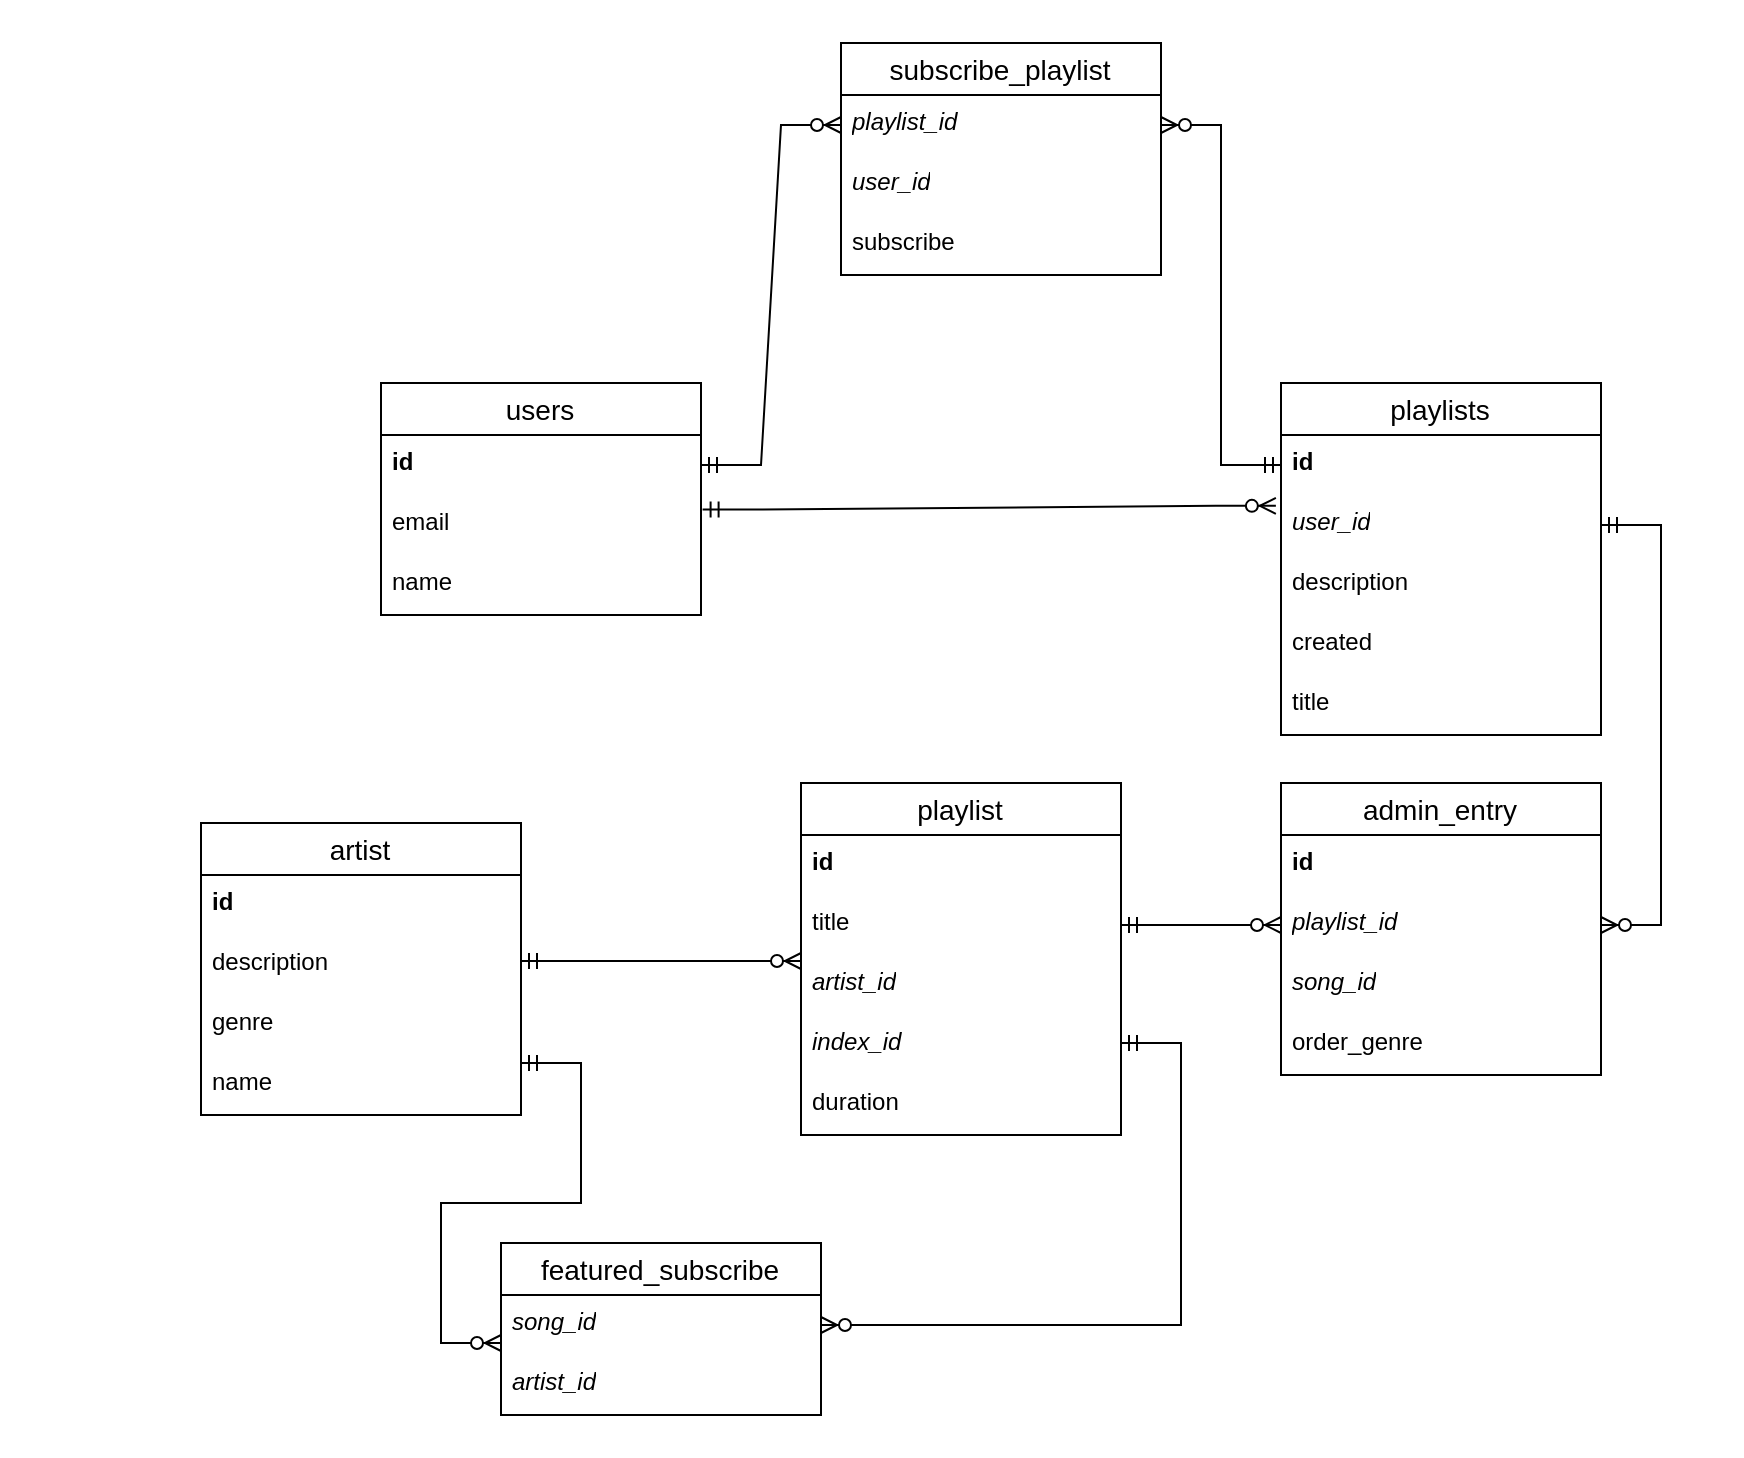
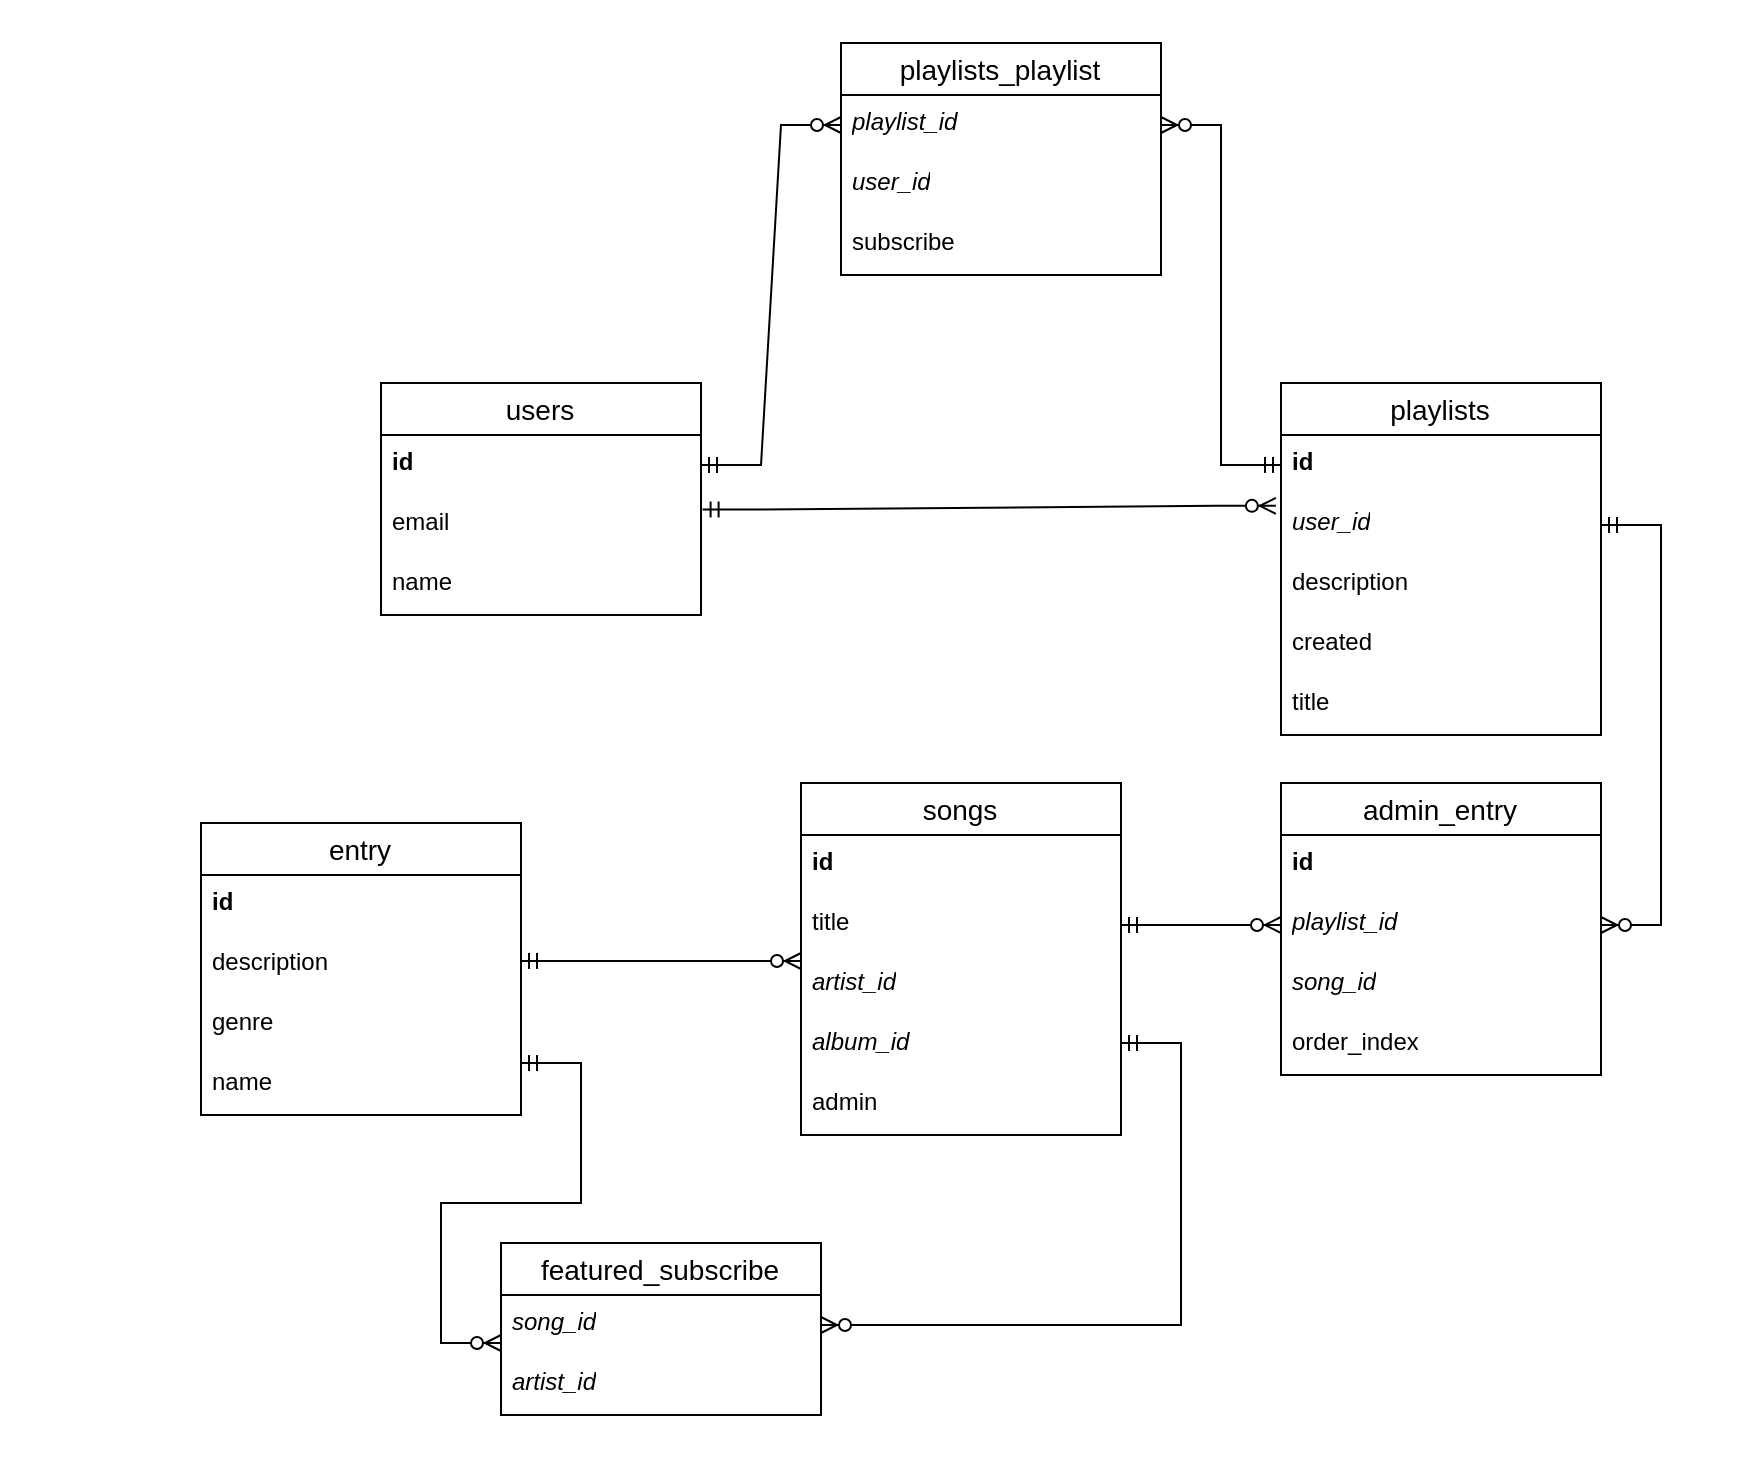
node "subscribe_playlist": label "subscribe_playlist" -> "playlists_playlist"
node "playlist": label "playlist" -> "songs"
node "artist": label "artist" -> "entry"
node "index_id": label "index_id" -> "album_id"
node "order_genre": label "order_genre" -> "order_index"
node "duration": label "duration" -> "admin"
